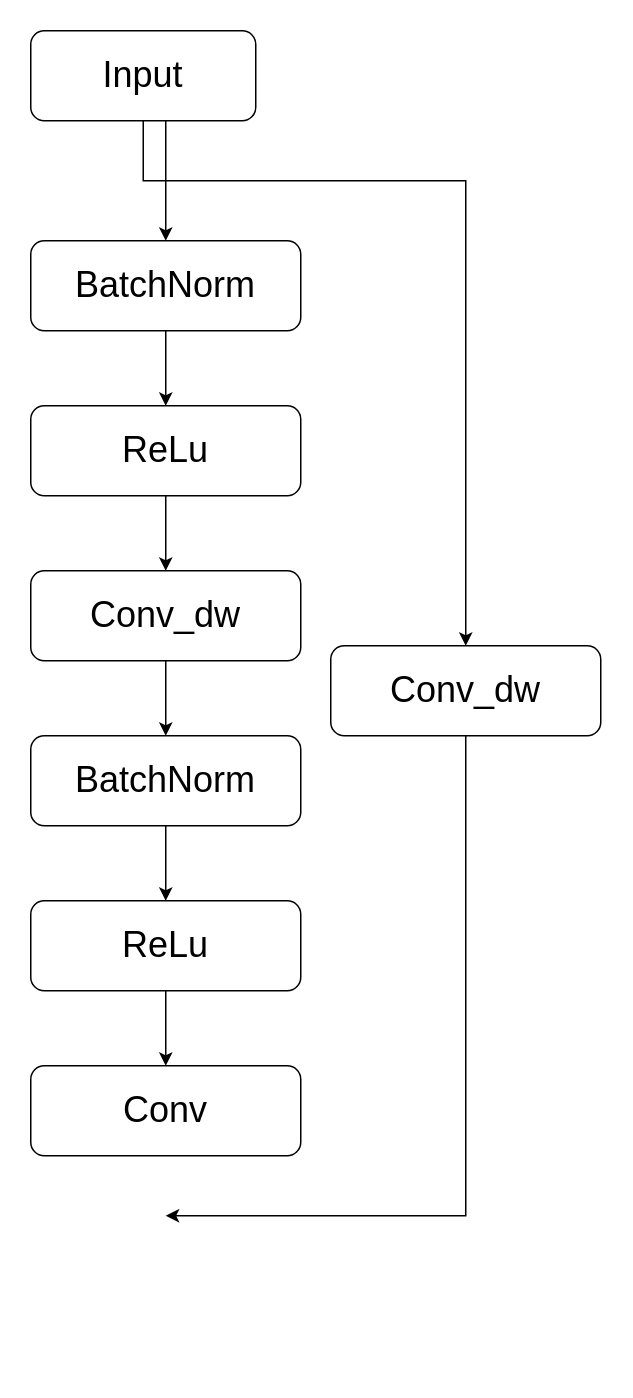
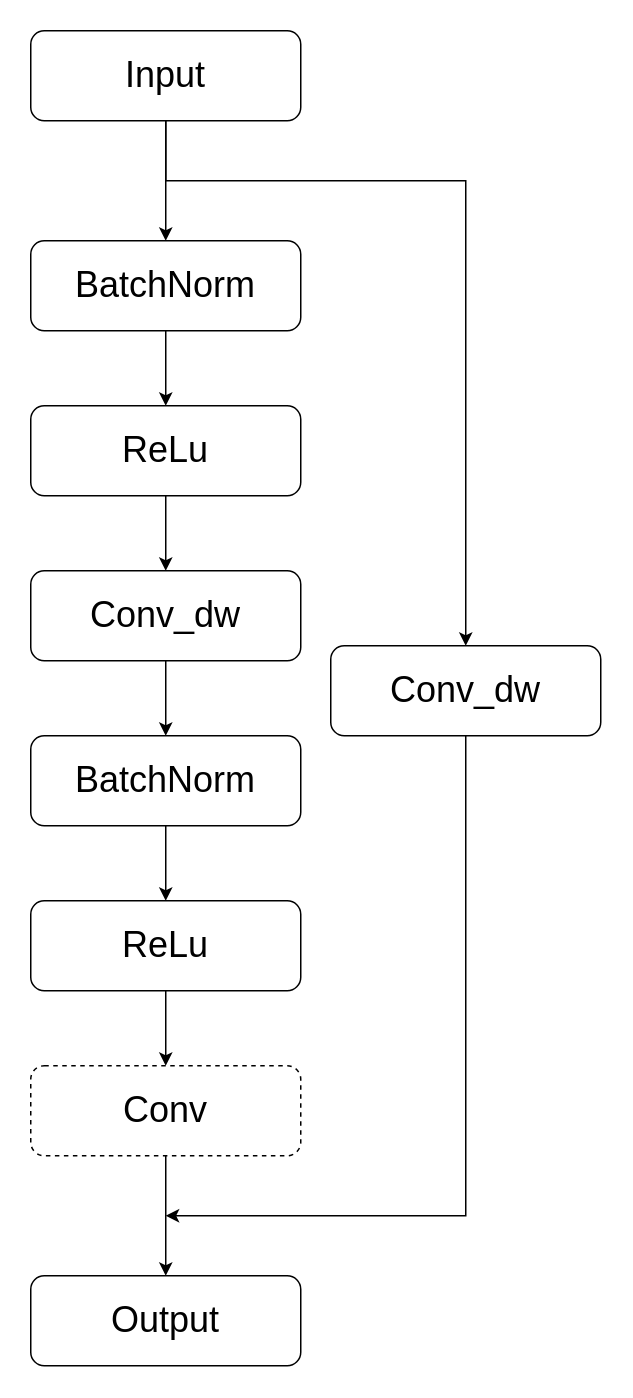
node "Input": size 225x90 -> 270x90
node "Conv": style solid -> dashed
edge "Conv" -> "Output": added
node "Output": added
